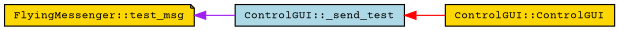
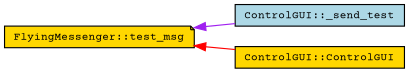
edge "ControlGUI::ControlGUI" -> "ControlGUI::_send_test": now "ControlGUI::ControlGUI" -> "FlyingMessenger::test_msg"
